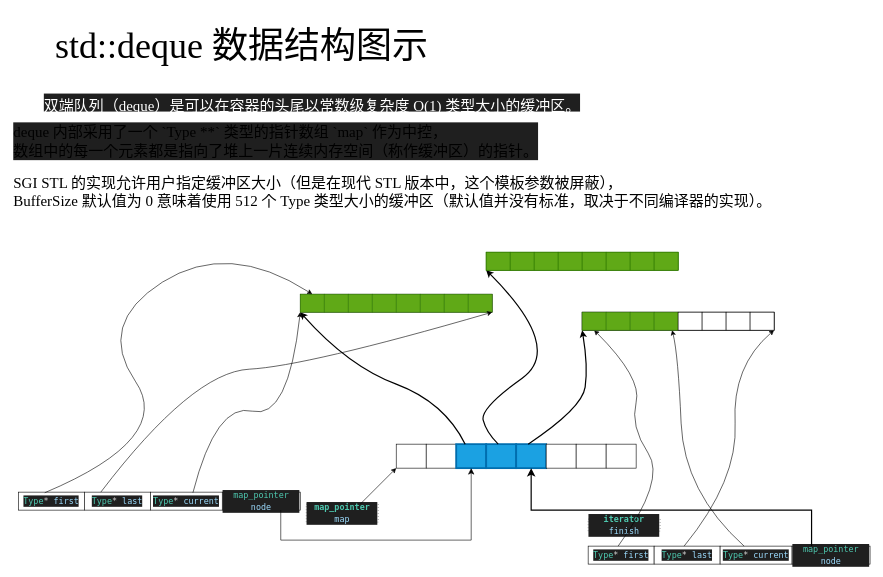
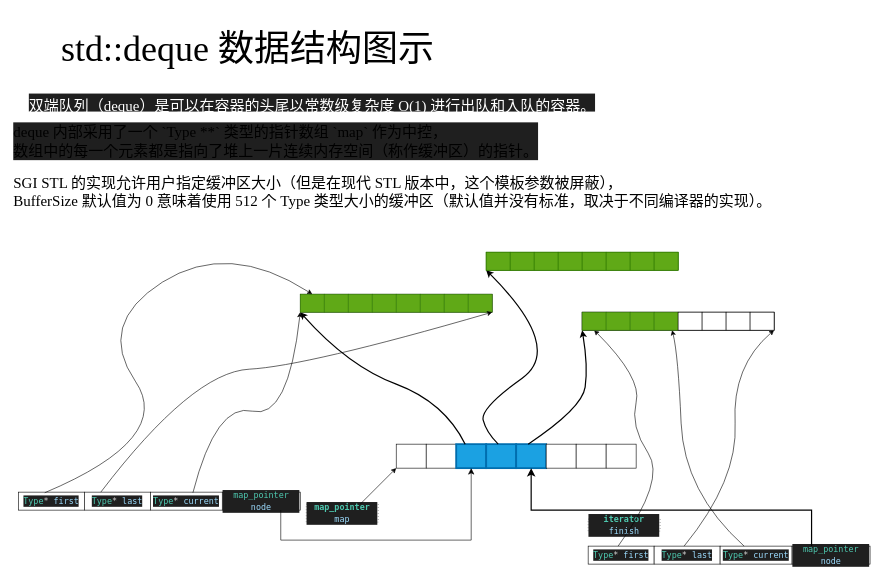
node "std::deque 数据结构图示": moved (242, 45) -> (248, 48)
node "双端队列（deque）是可以在容器的头尾以常数级复杂度 O(1) 类型大小的缓冲区。": label "双端队列（deque）是可以在容器的头尾以常数级复杂度 O(1) 类型大小的缓冲区。" -> "双端队列（deque）是可以在容器的头尾以常数级复杂度 O(1) 进行出队和入队的容器。"
